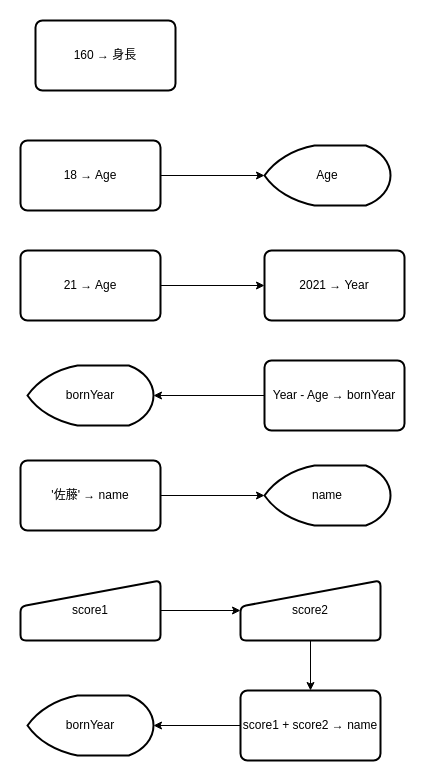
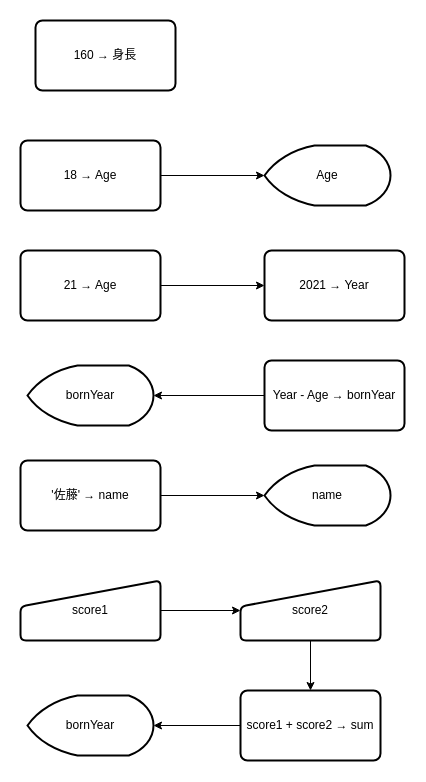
node "score1 + score2 → name": label "score1 + score2 → name" -> "score1 + score2 → sum"
